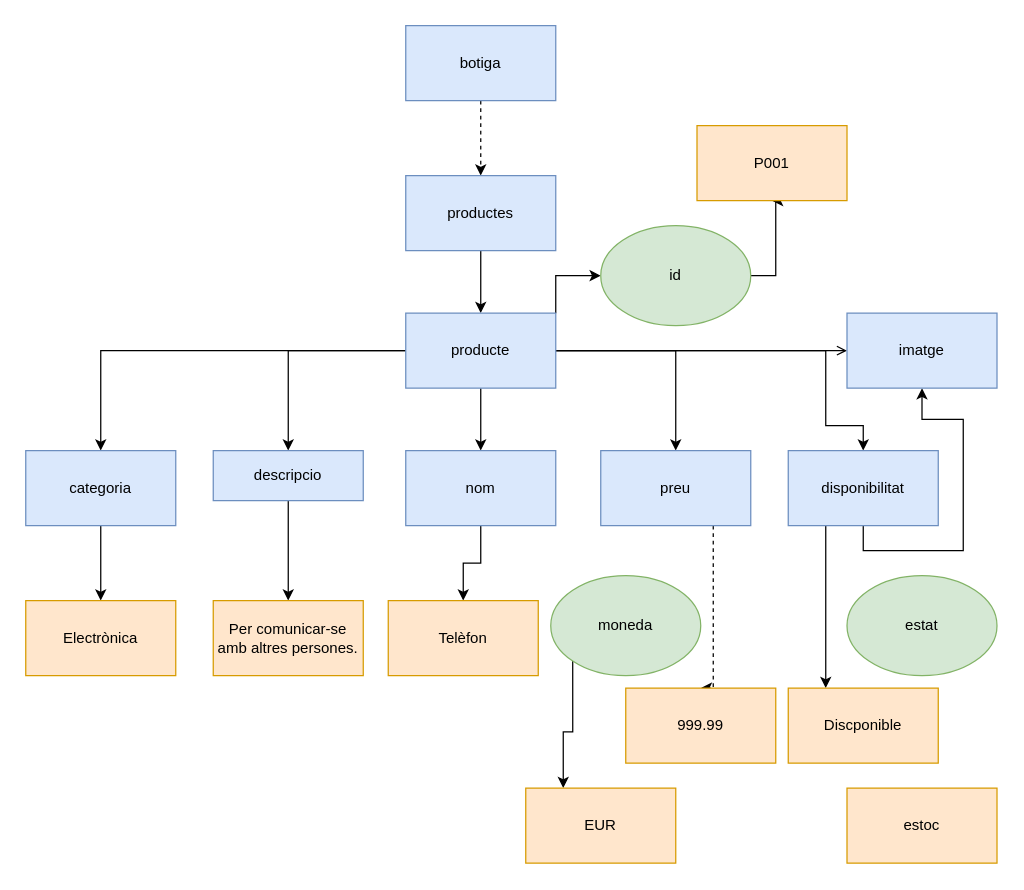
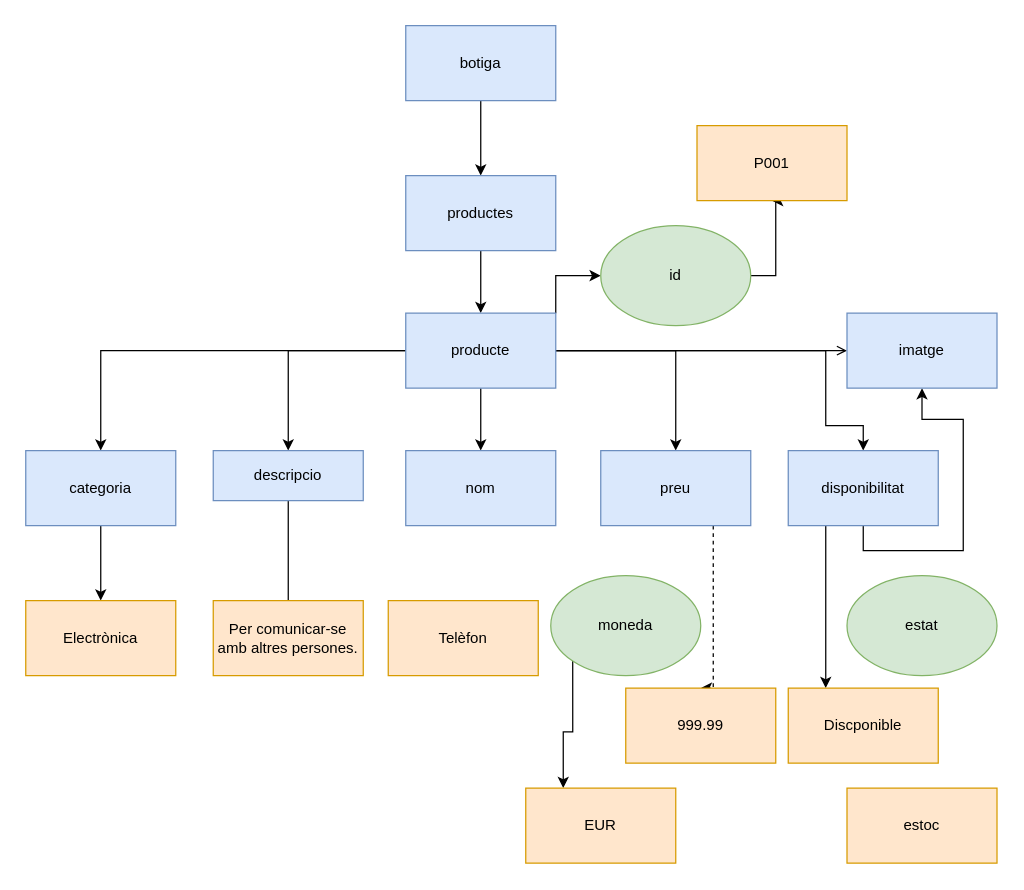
edge "botiga" -> "productes": style dashed -> solid
edge "nom" -> "Telèfon": removed
edge "descripcio" -> "Per comunicar-se amb altres persones.": arrowhead classic -> none
